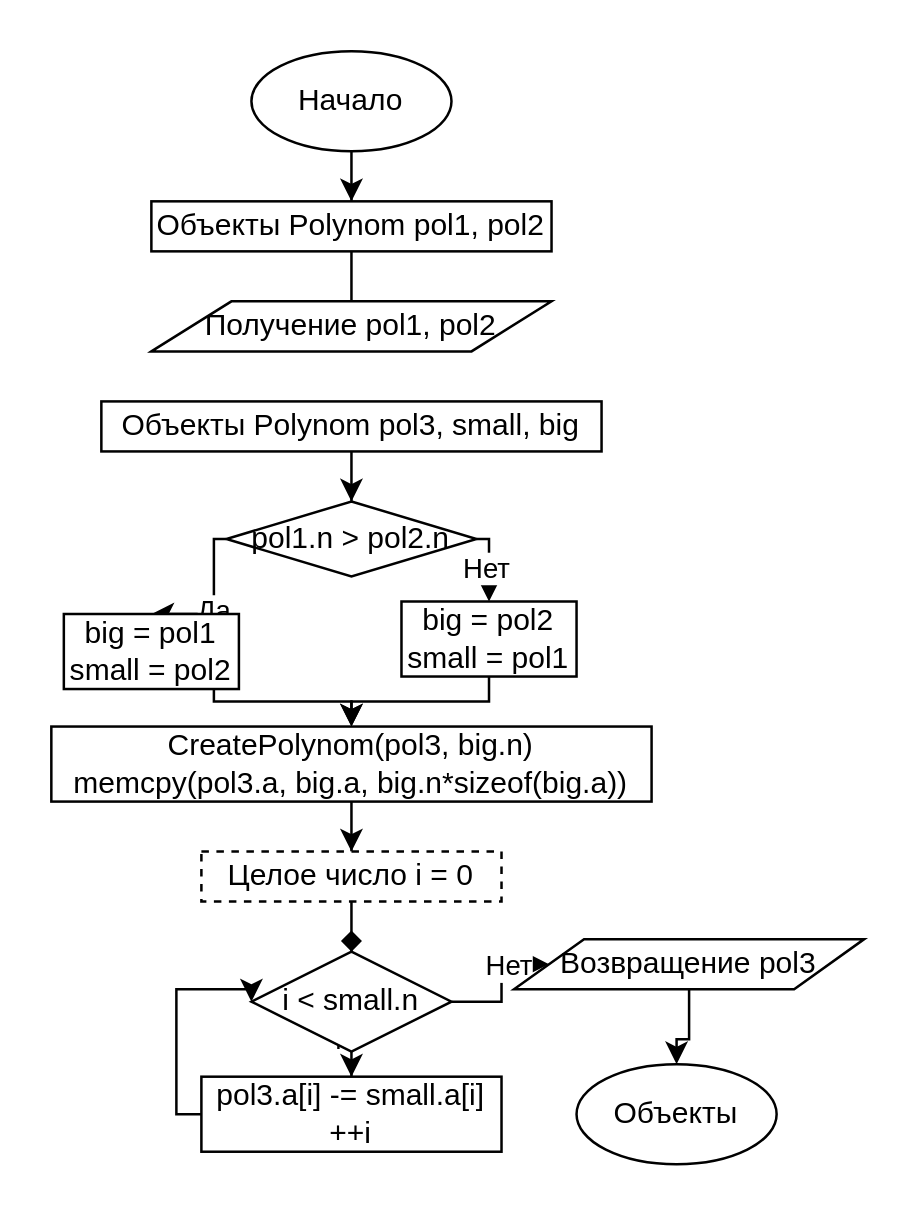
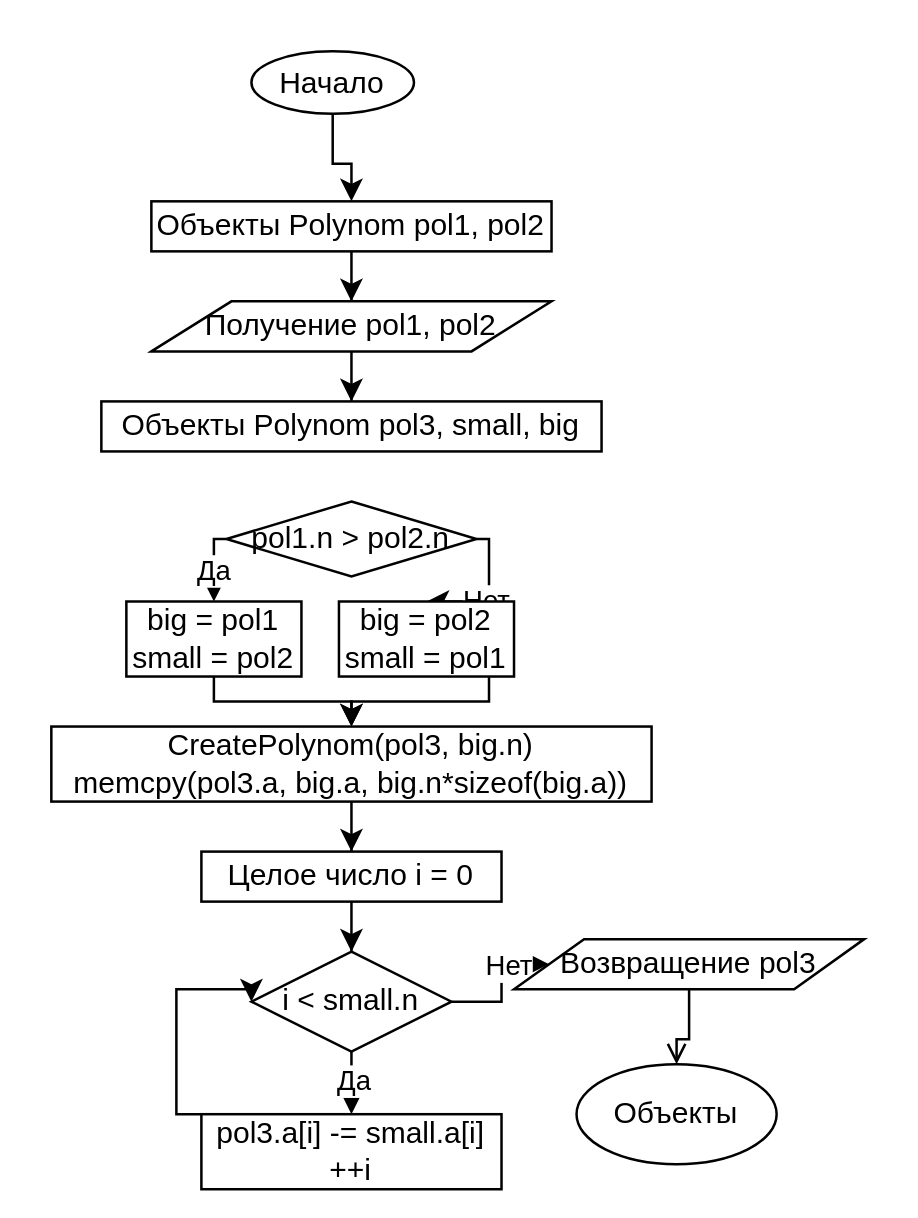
node "Начало": size 200x100 -> 163x63
edge "Объекты Polynom pol1, pol2" -- "Получение pol1, pol2": arrowhead none -> classic
edge "Получение pol1, pol2" -> "Объекты Polynom pol3, small, big": added
edge "Объекты Polynom pol3, small, big" -> "pol1.n > pol2.n": removed
node "big = pol2 small = pol1": moved (489, 639) -> (426, 639)
node "big = pol1 small = pol2": moved (151, 651) -> (214, 639)
node "Целое число i = 0": style dashed -> solid
edge "Целое число i = 0" -> "i < small.n": arrowhead diamond -> classic
edge "Возвращение pol3" -> "Объекты": arrowhead classic -> open
node "pol3.a[i] -= small.a[i] ++i": moved (351, 1114) -> (351, 1151)
